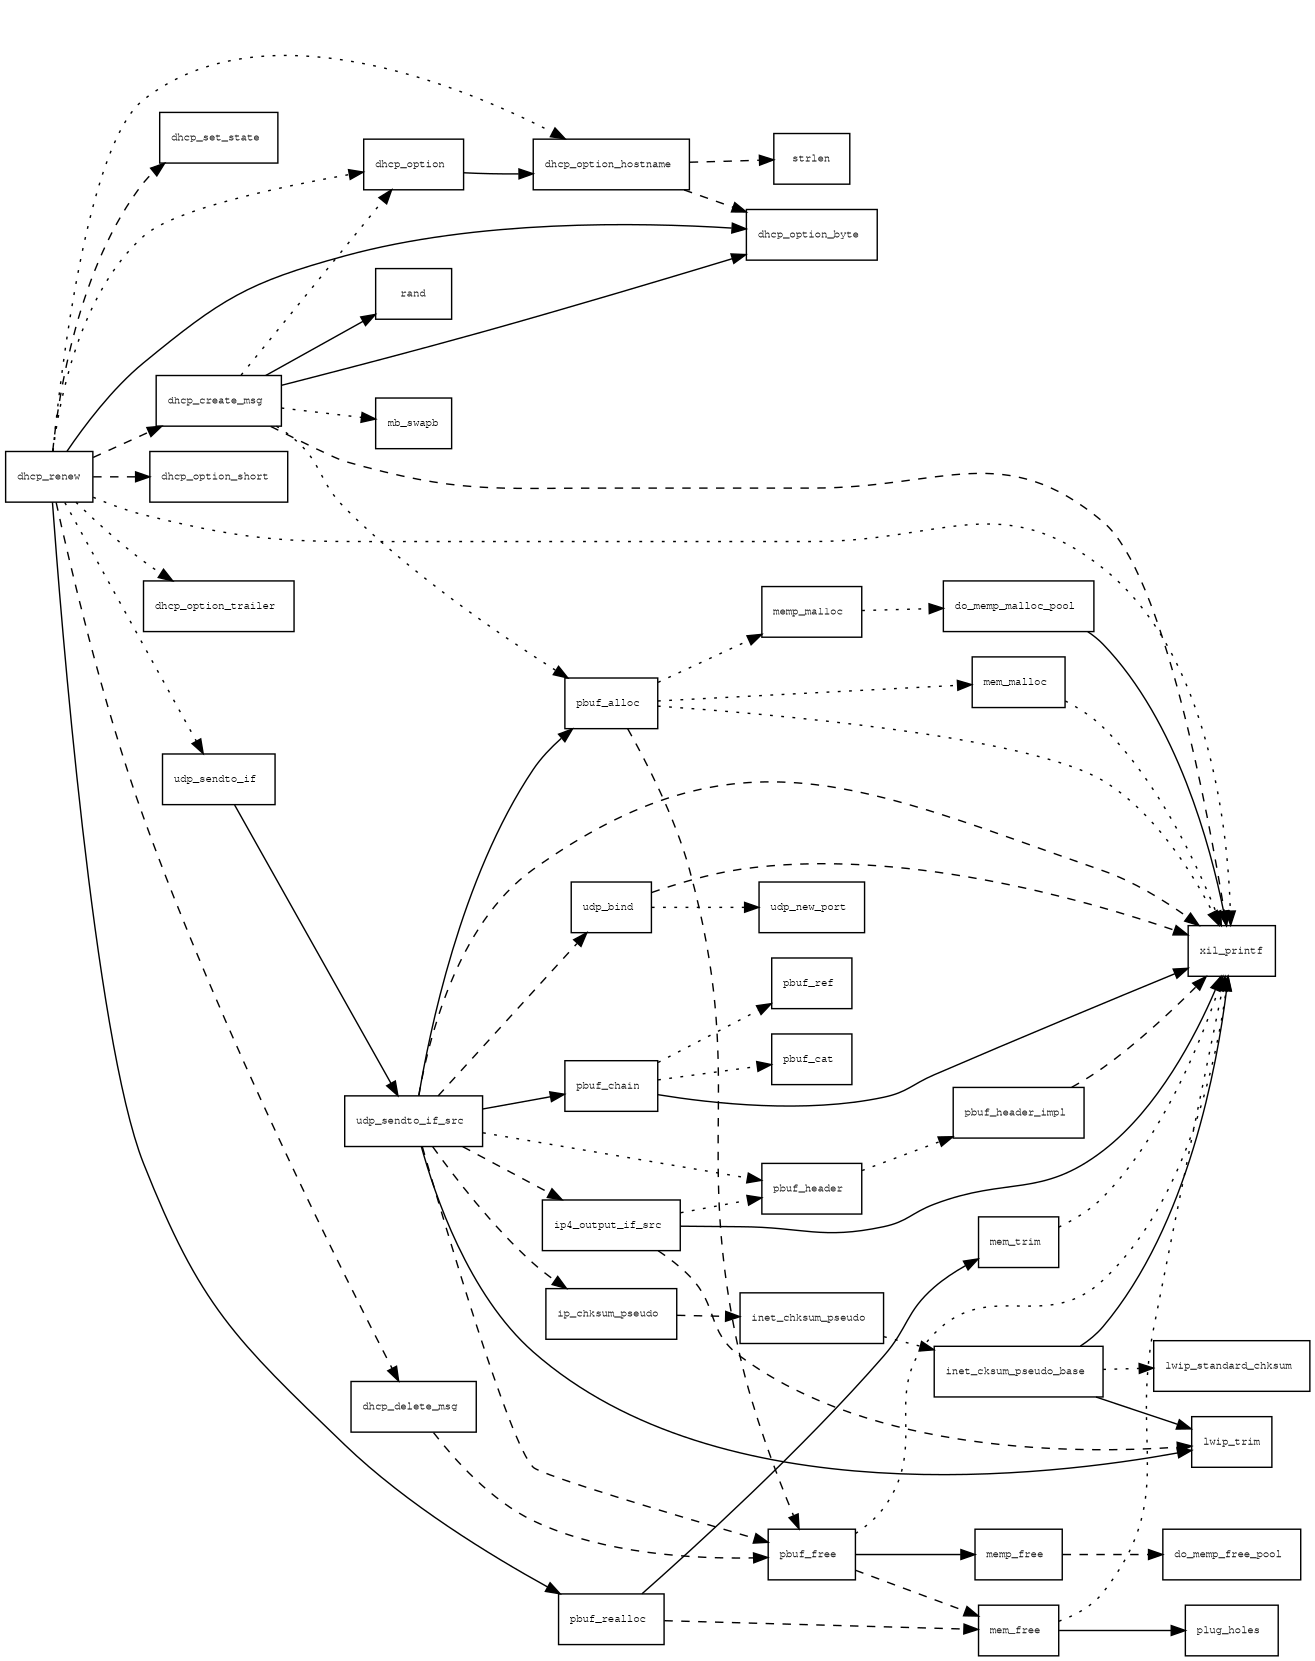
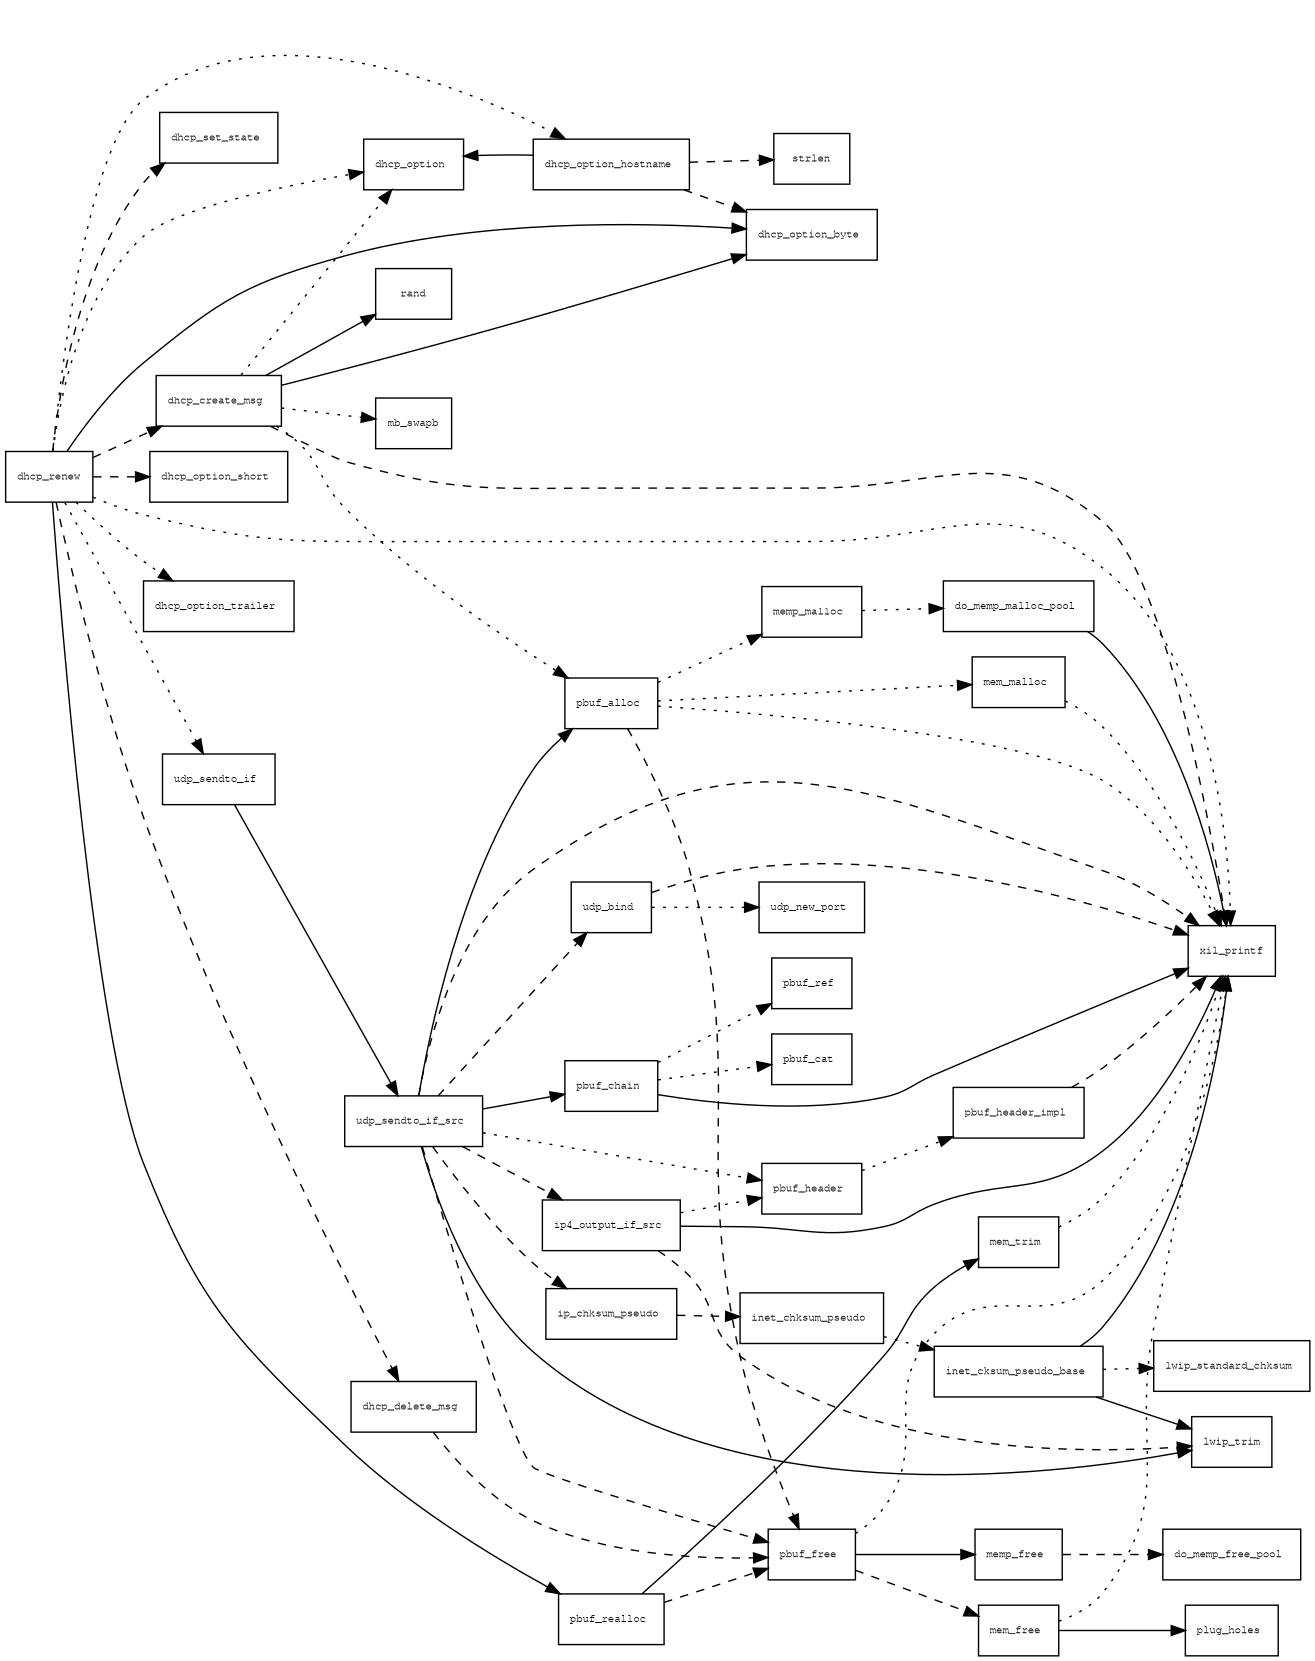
edge "dhcp_option" -> "dhcp_option_hostname": reversed
edge "pbuf_realloc" -> "mem_free": now "pbuf_realloc" -> "pbuf_free"
